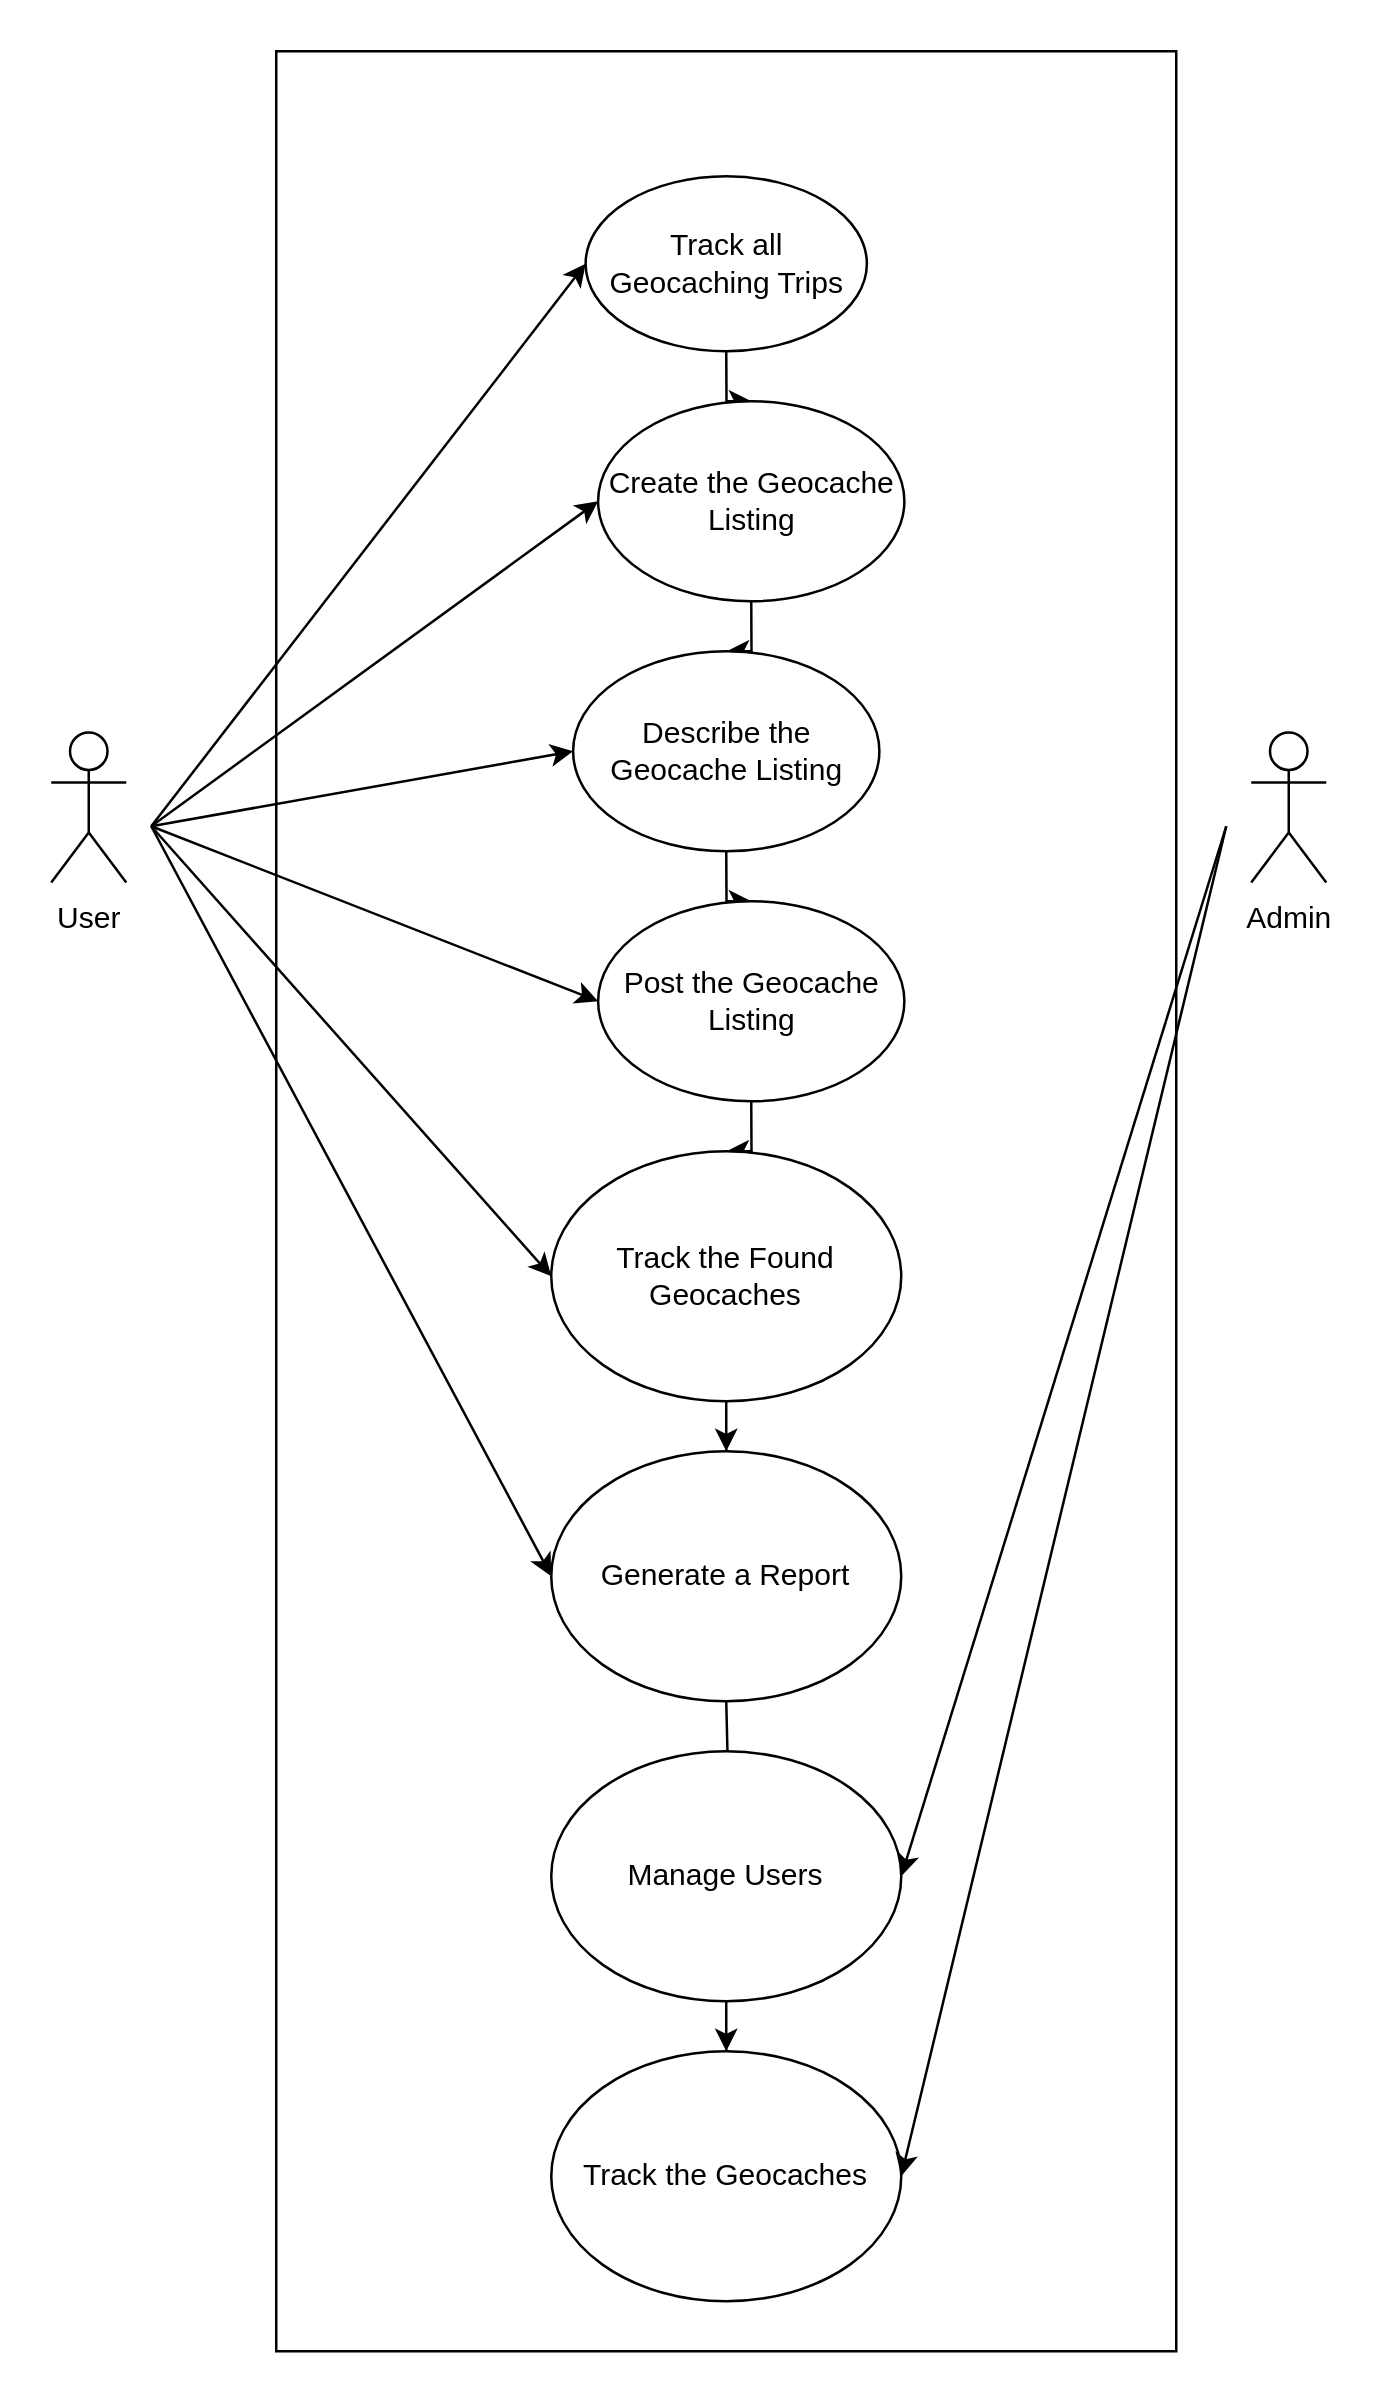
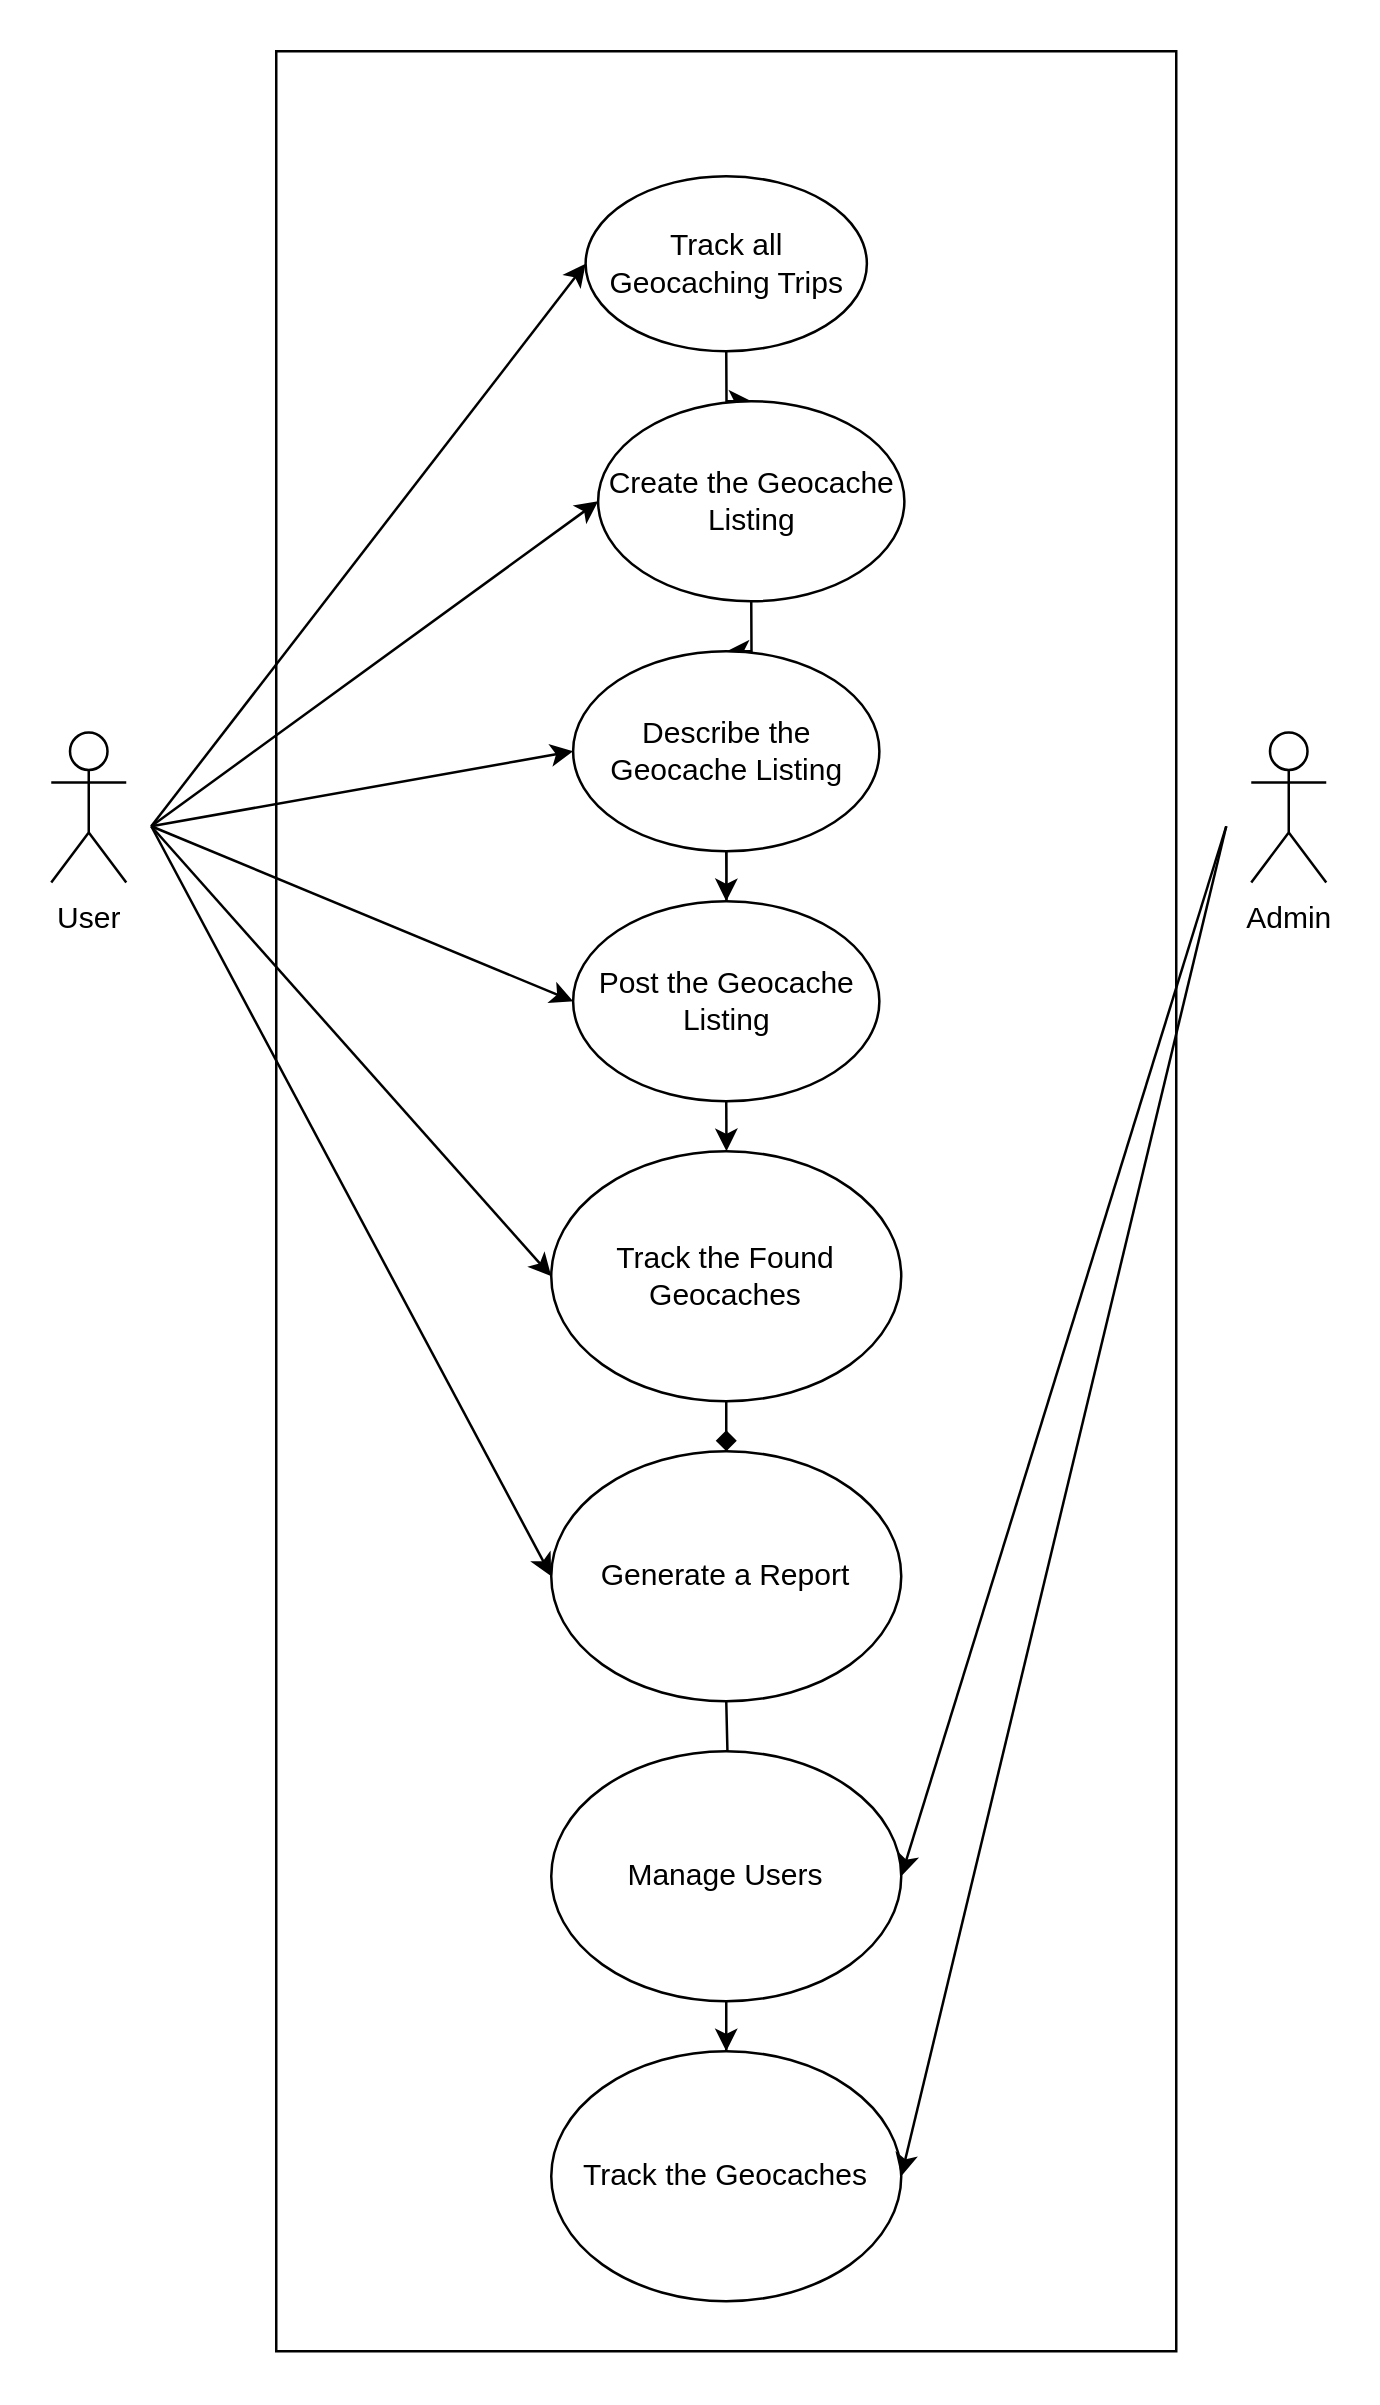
node "Post the Geocache Listing": moved (751, 1001) -> (726, 1001)
edge "Track the Found Geocaches" -> "Generate a Report": arrowhead classic -> diamond
